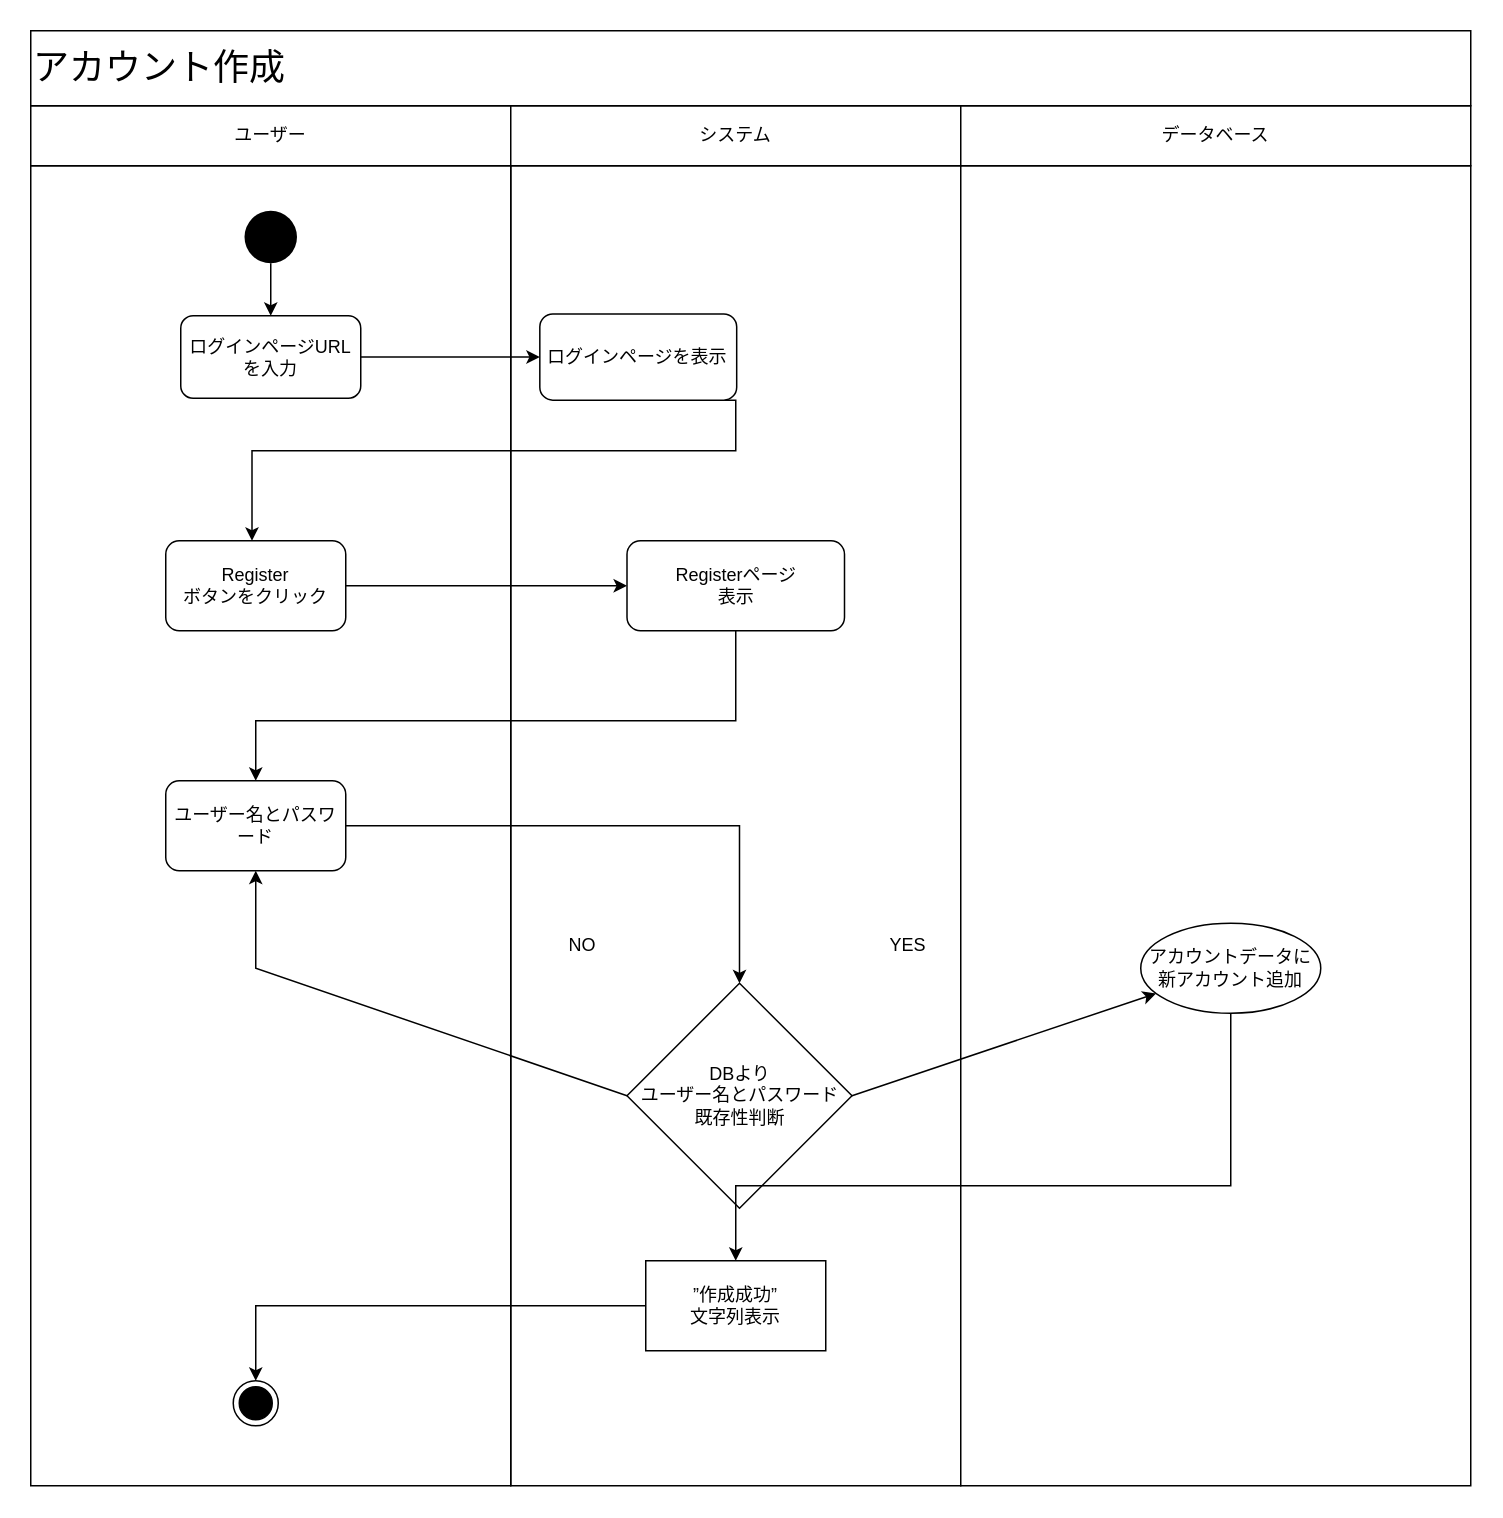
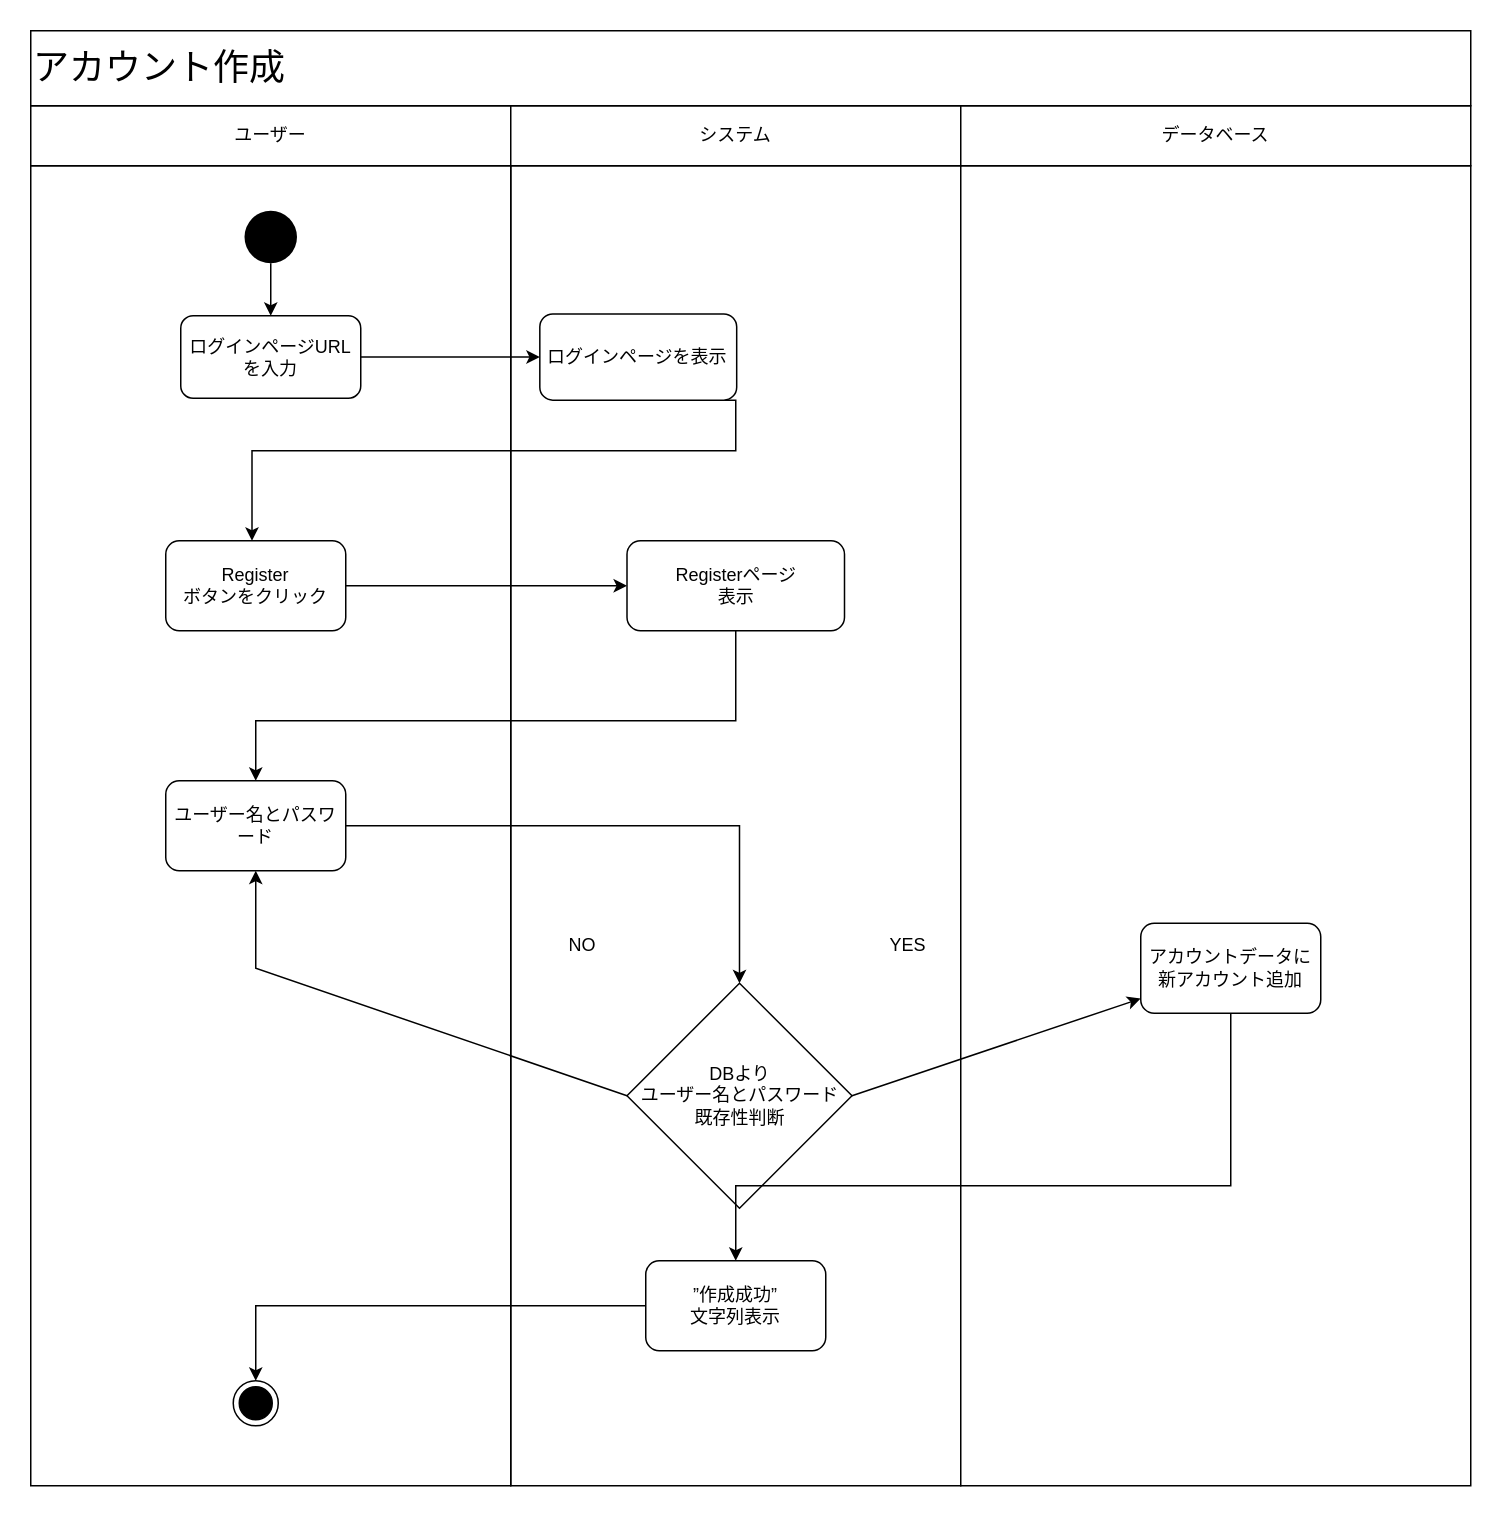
node "アカウントデータに新アカウント追加": shape ellipse -> rounded rectangle
node "”作成成功” 文字列表示": shape rectangle -> rounded rectangle
